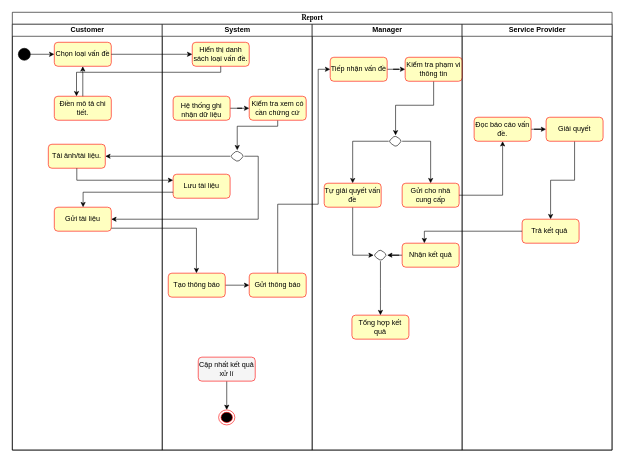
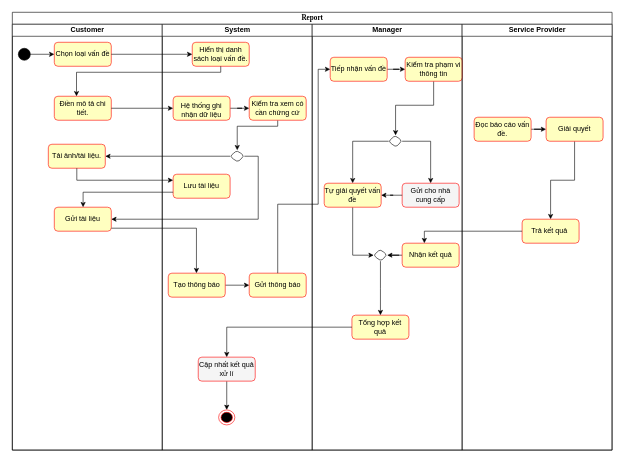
edge "Điền mô tả chi tiết." -> "Chọn loại vấn đề": now "Điền mô tả chi tiết." -> "Hệ thống ghi nhận dữ liệu"
edge "Gửi cho nhà cung cấp" -> "Đọc báo cáo vấn đề.": now "Gửi cho nhà cung cấp" -> "Tự giải quyết vấn đề"
node "Gửi cho nhà cung cấp": fillcolor #ffffc0 -> #f5f5f5
edge "Tổng hợp kết quả" -> "Cập nhất kết quả xử lí": added
